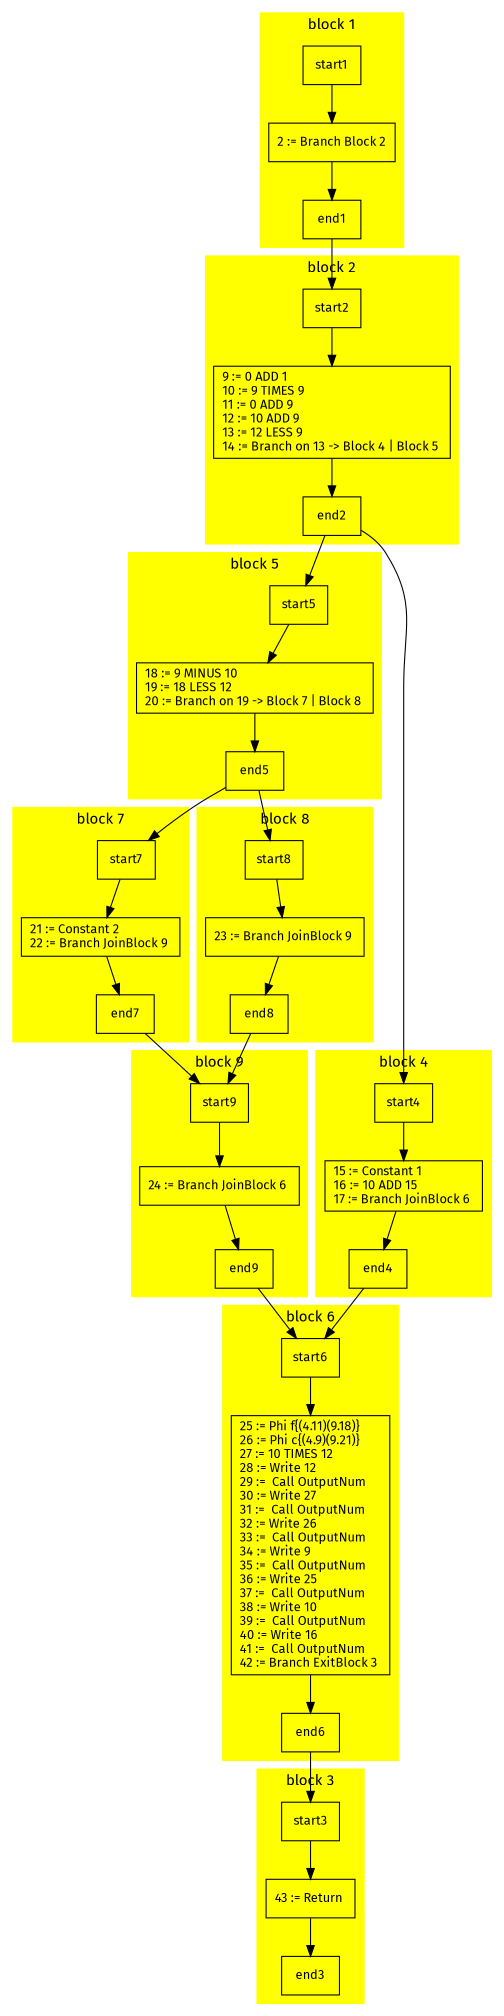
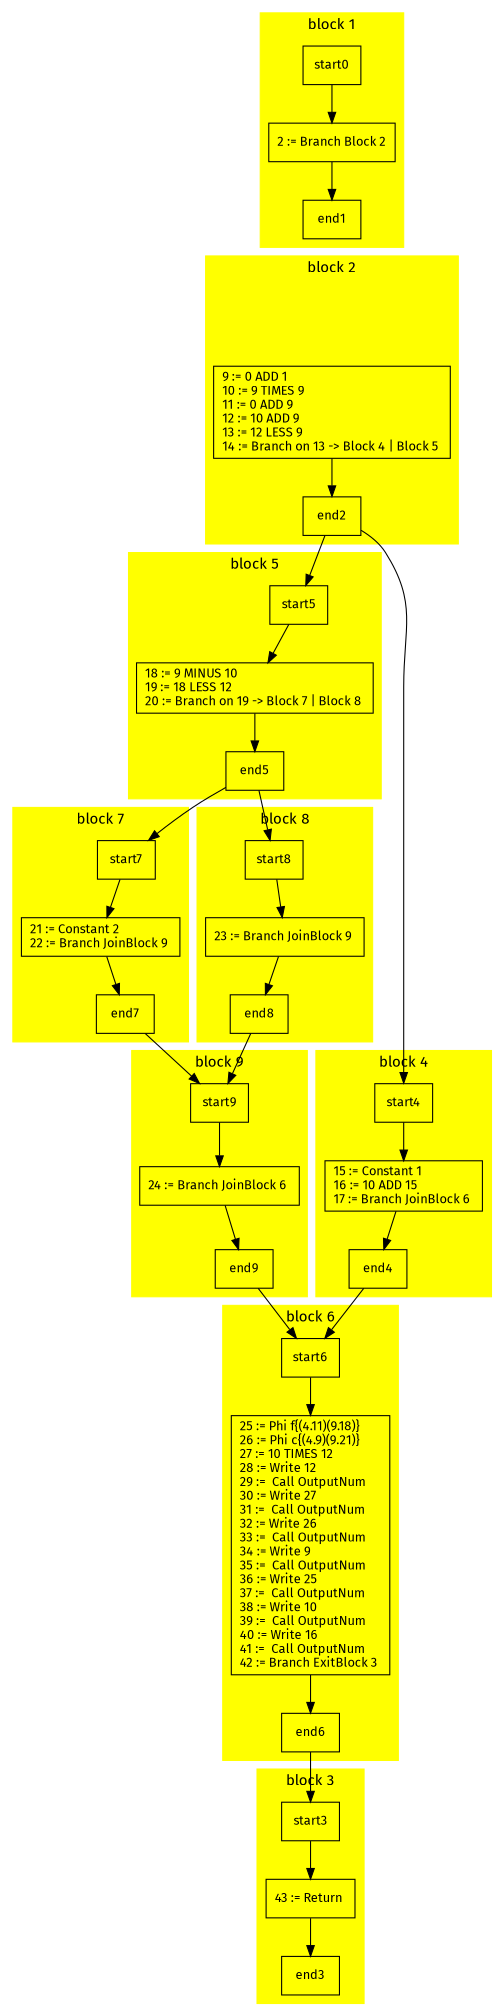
node "start1": label "start1" -> "start0"
node "start2": removed
